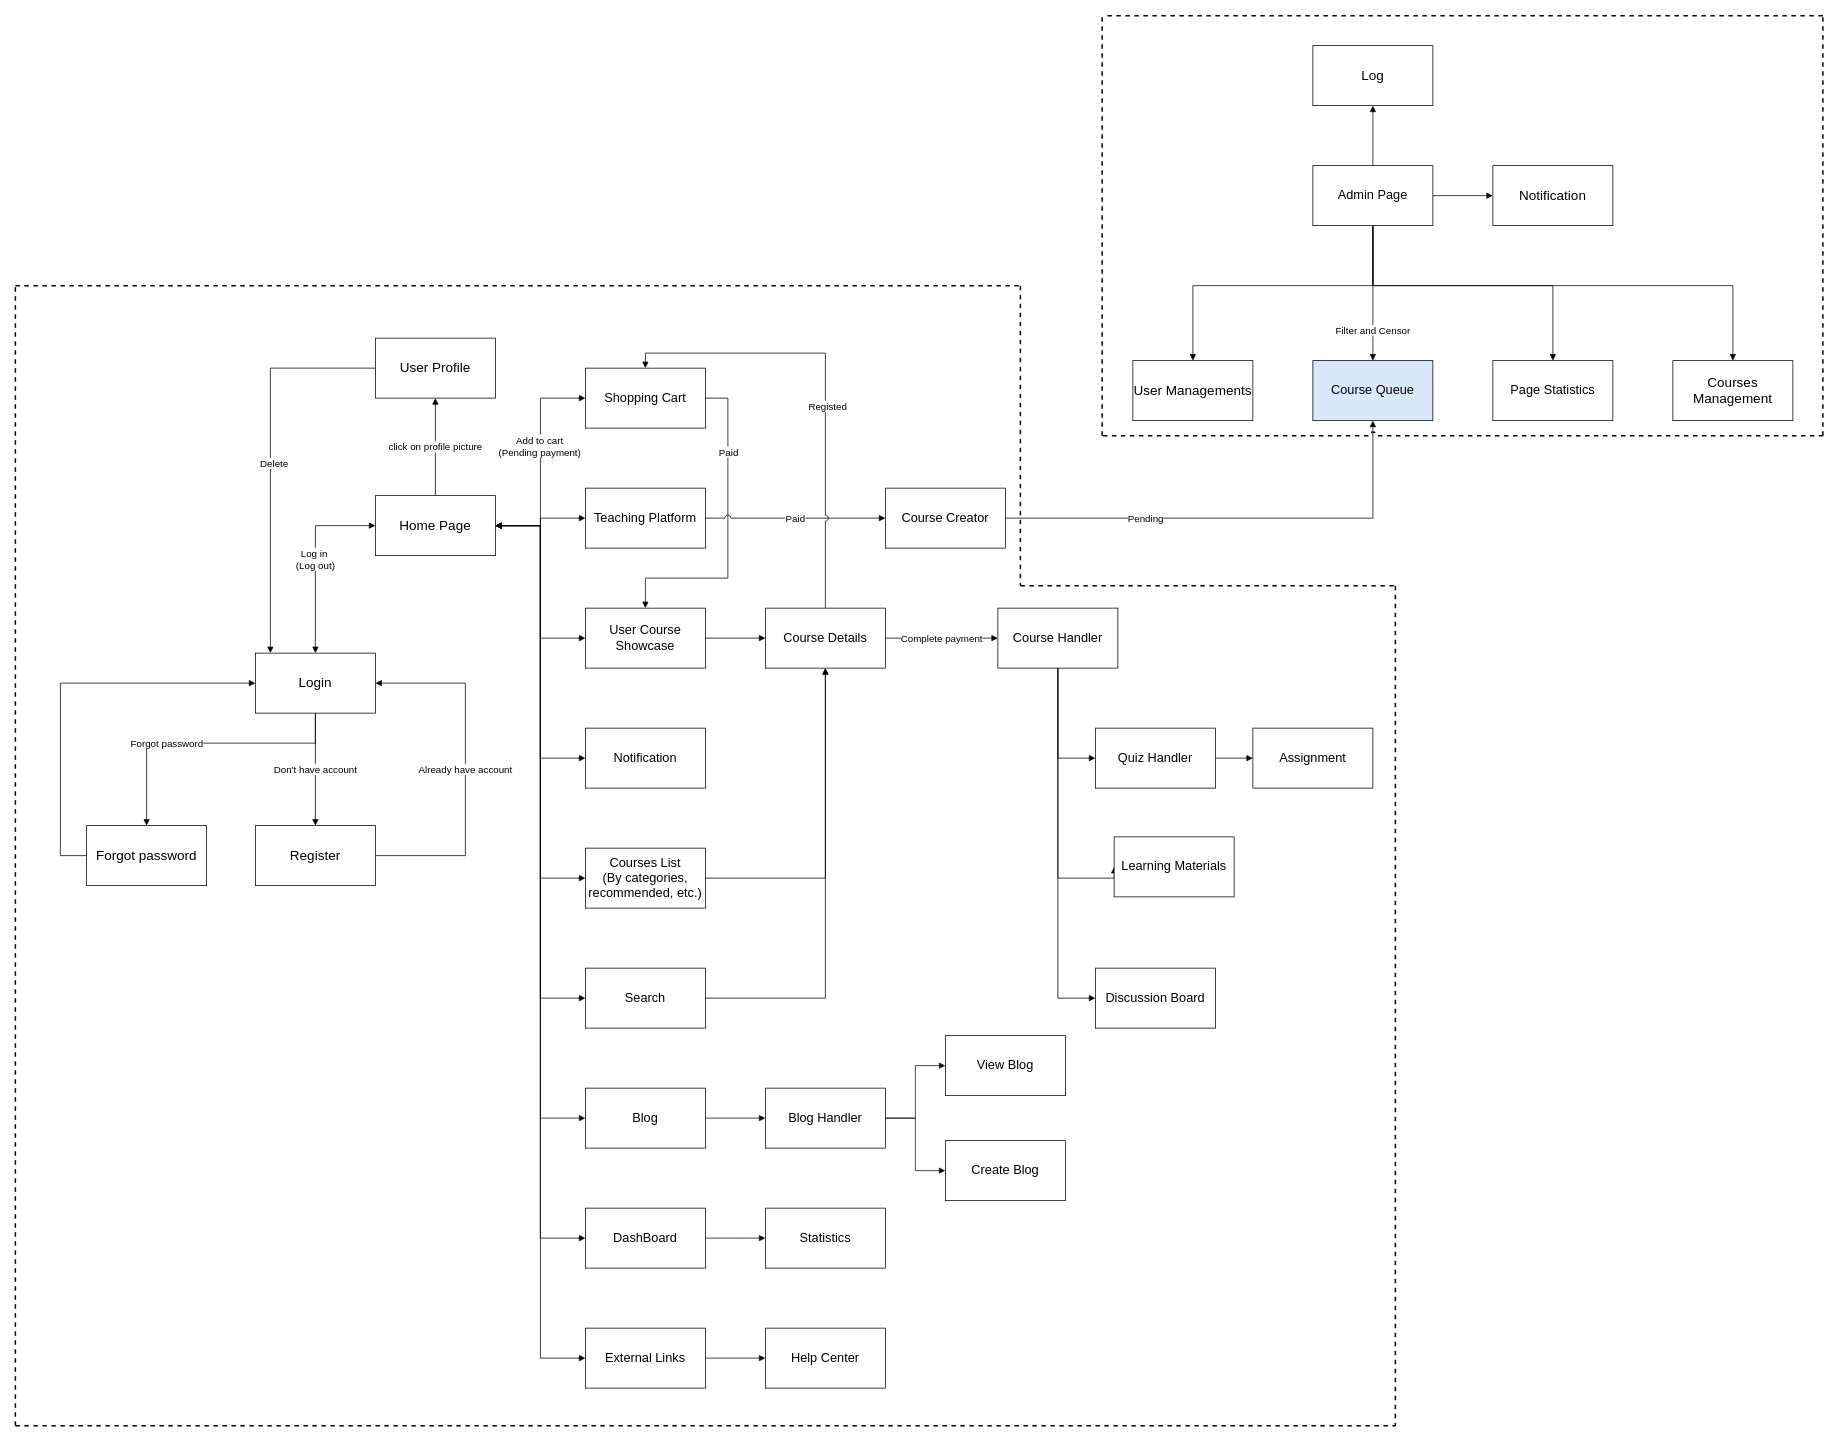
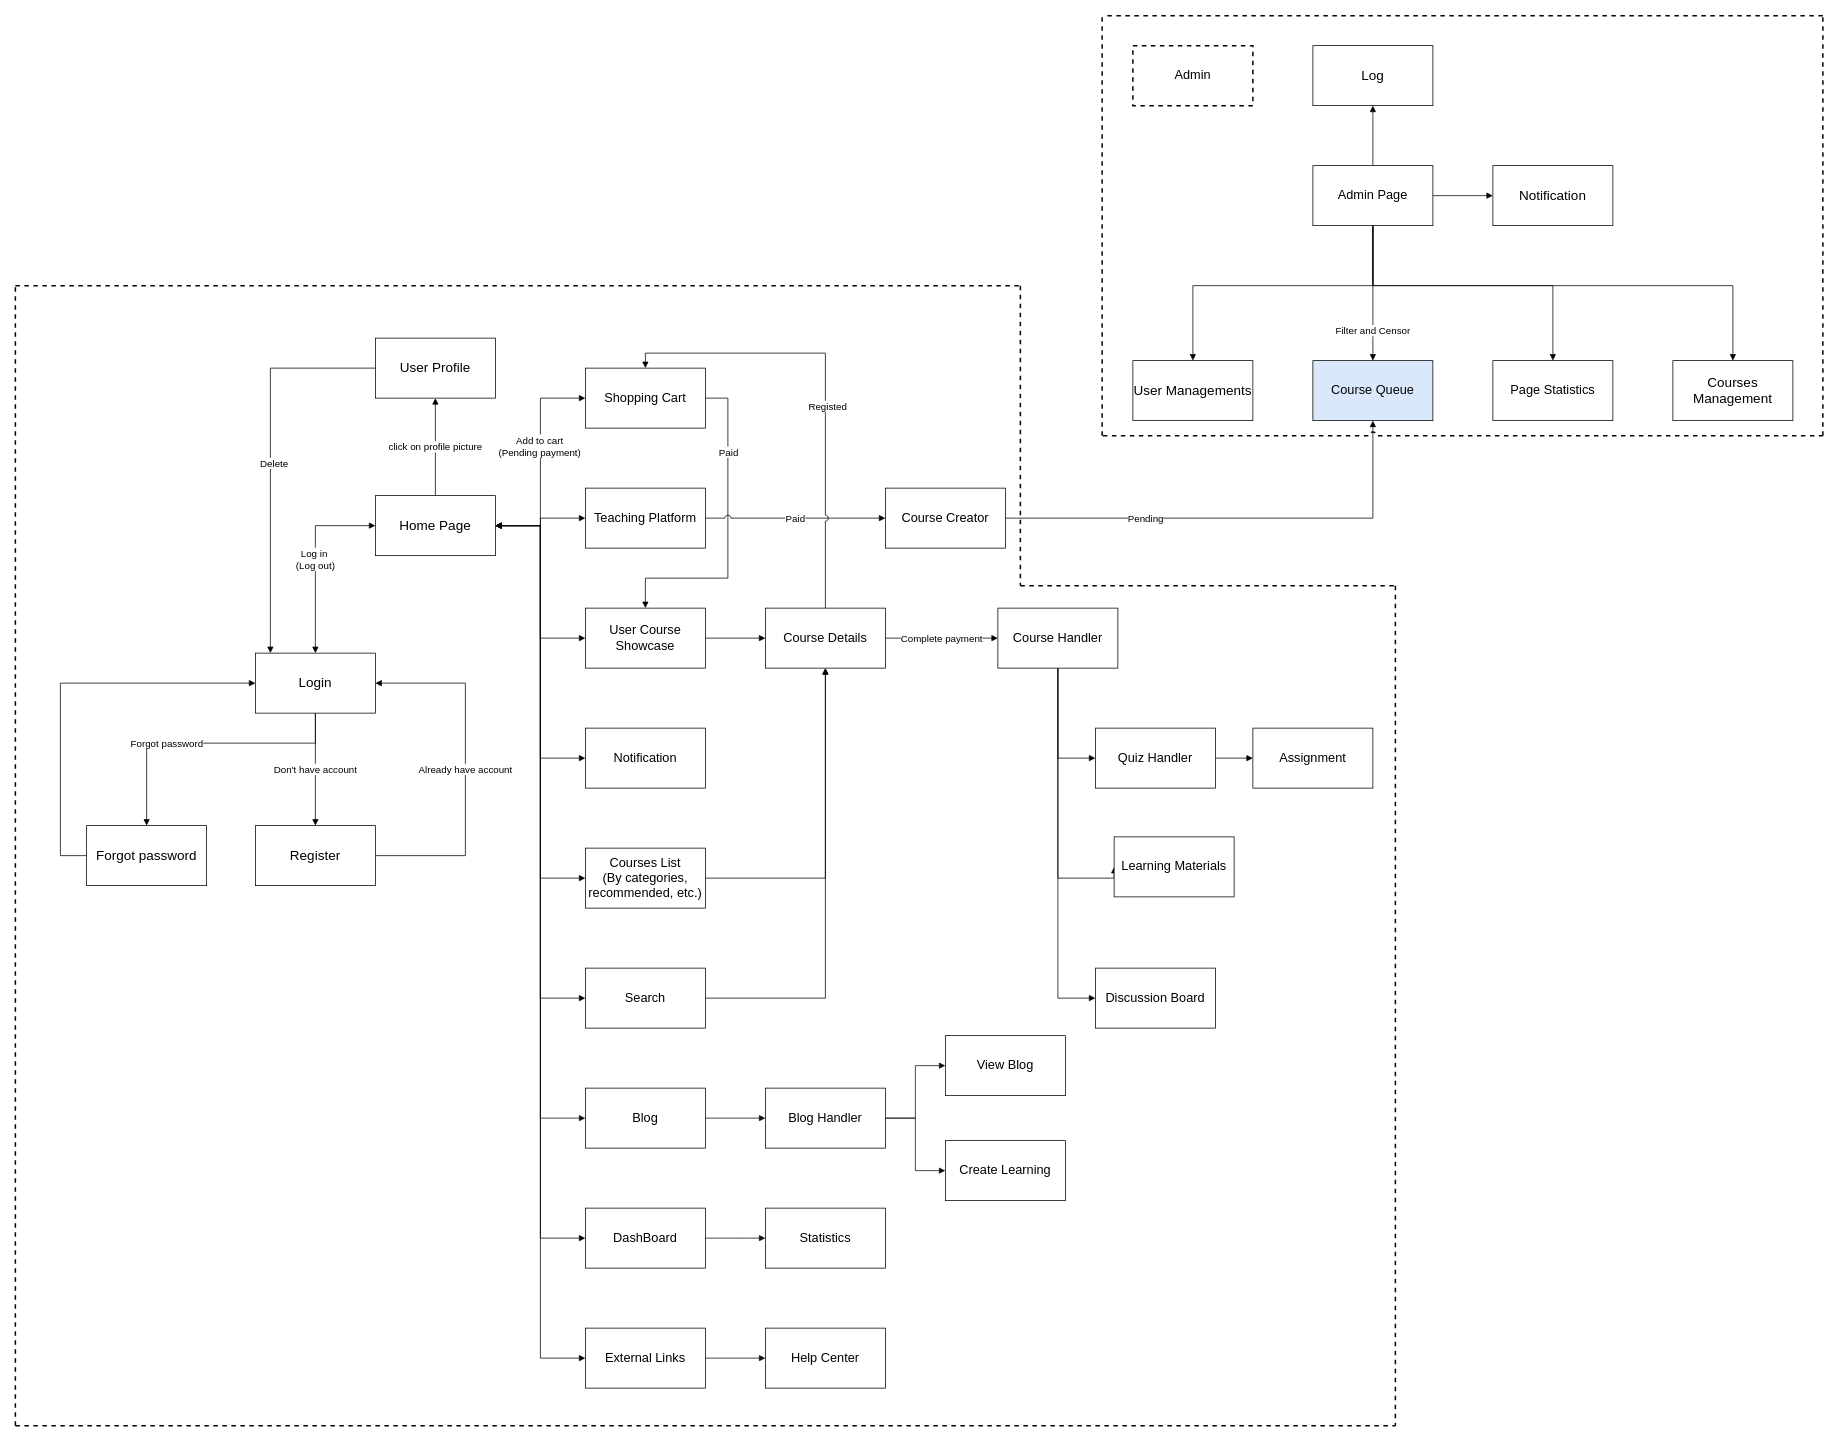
node "Admin": added
node "Create Blog": label "Create Blog" -> "Create Learning"
